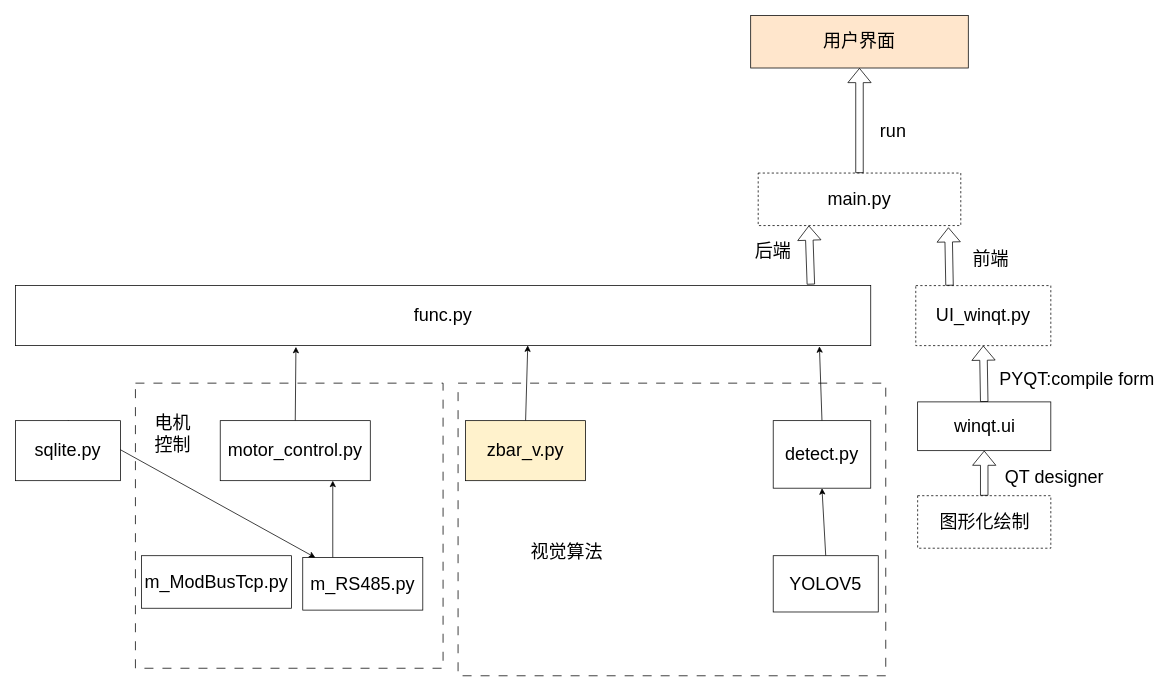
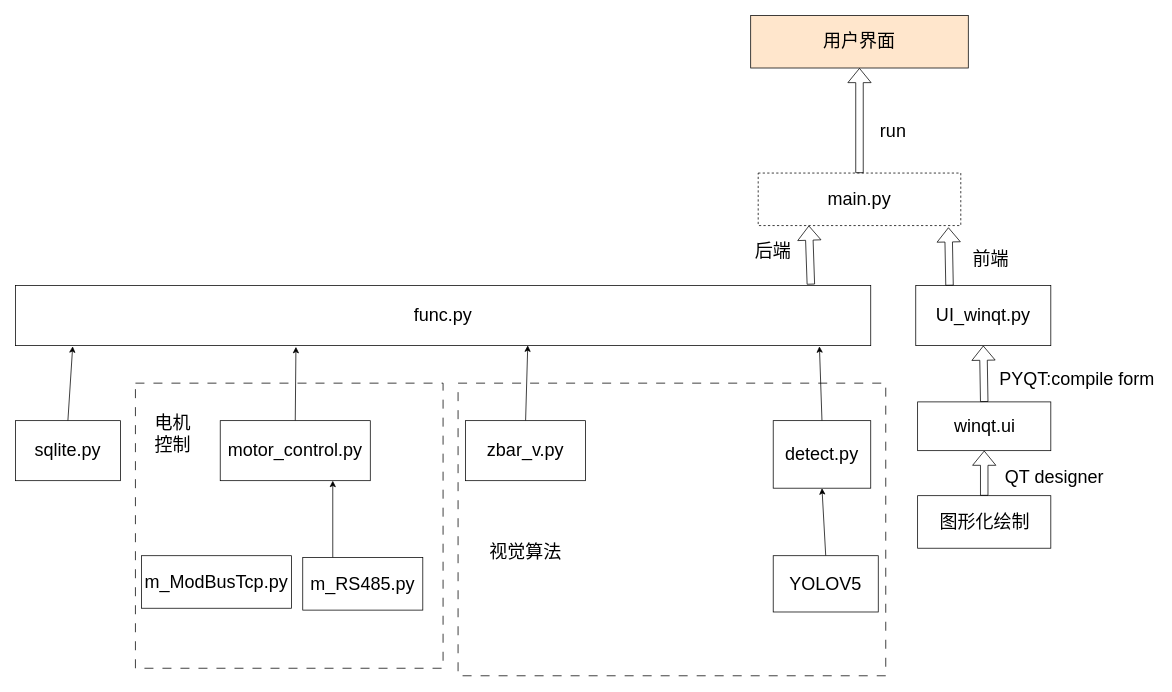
node "UI_winqt.py": style dashed -> solid
node "zbar_v.py": fillcolor #fff2cc -> #ffffff
edge "sqlite.py" -> "m_RS485.py": now "sqlite.py" -> "func.py"
node "图形化绘制": style dashed -> solid
node "视觉算法": moved (567, 552) -> (525, 552)
